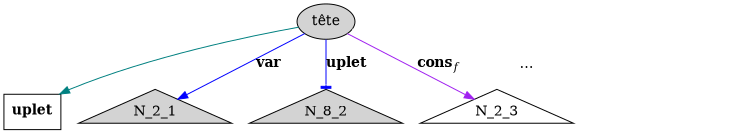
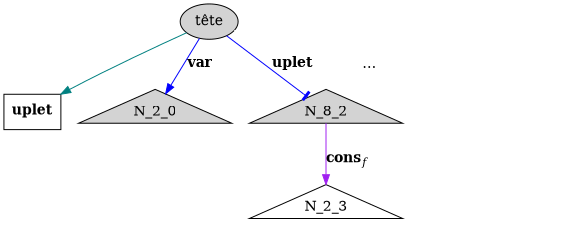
edge "tête" -> "N_2_3": now "N_8_2" -> "N_2_3"
node "N_2_1": label "N_2_1" -> "N_2_0"
